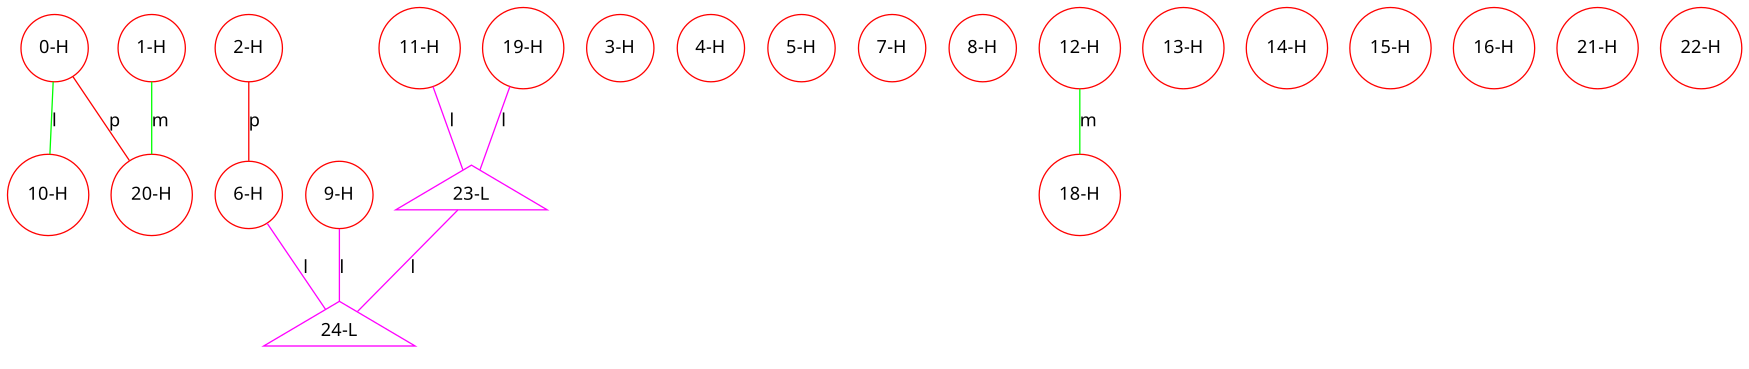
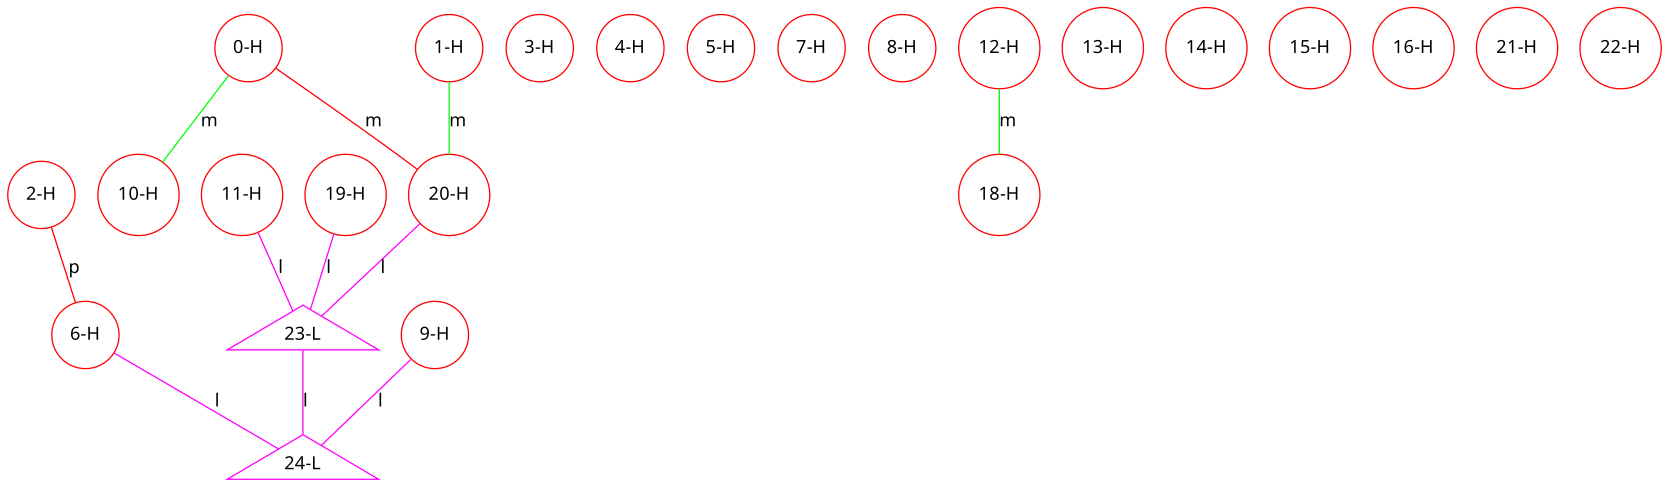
edge "0-H" -- "10-H": label "l" -> "m"
edge "0-H" -- "20-H": label "p" -> "m"
edge "20-H" -- "23-L": added, label "l"
